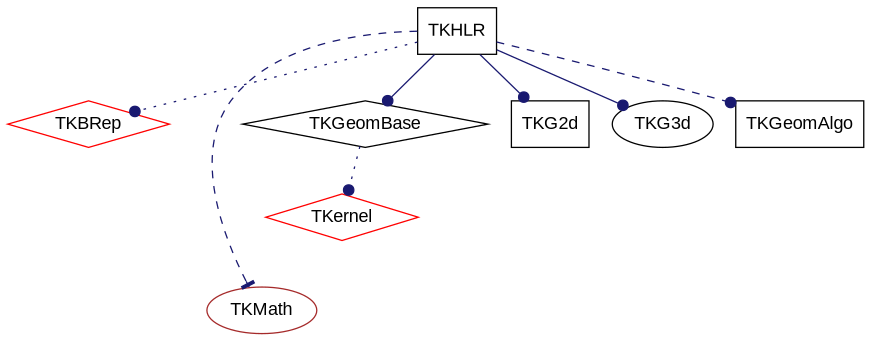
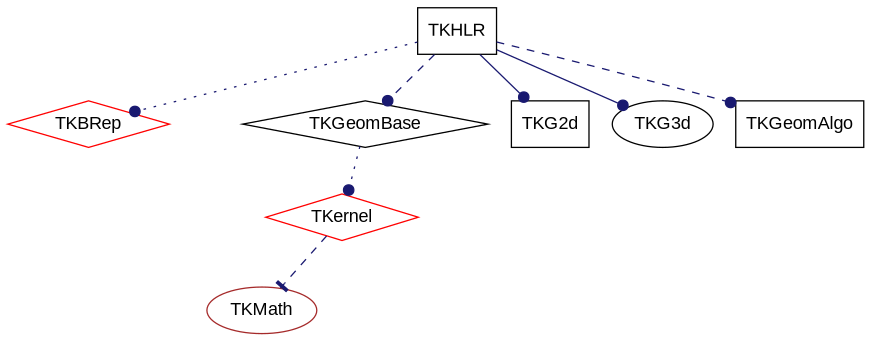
edge "TKHLR" -> "TKGeomBase": style solid -> dashed
edge "TKHLR" -> "TKMath": now "TKernel" -> "TKMath"
